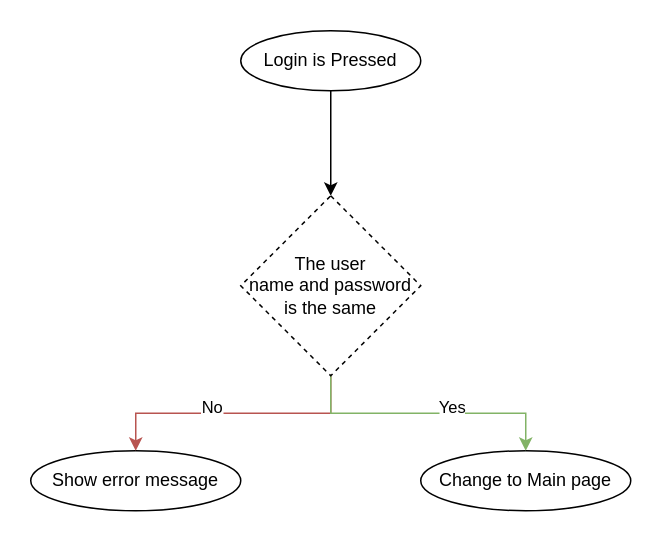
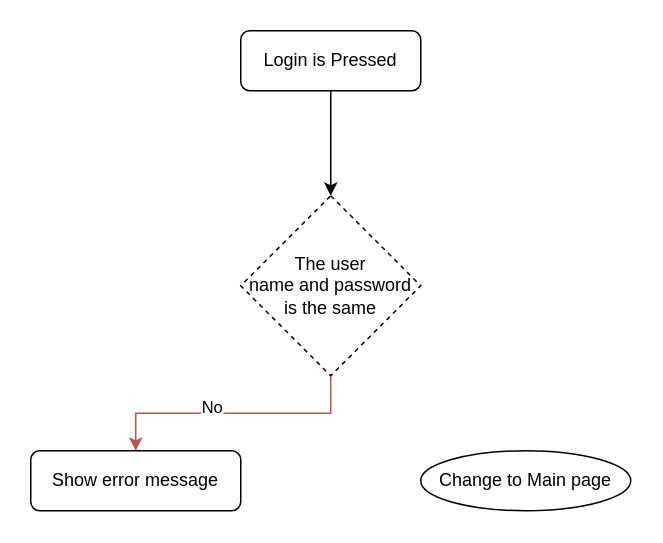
node "Login is Pressed": shape ellipse -> rounded rectangle
edge "The user name and password is the same" -> "Change to Main page": removed, label "Yes"
node "Show error message": shape ellipse -> rounded rectangle
